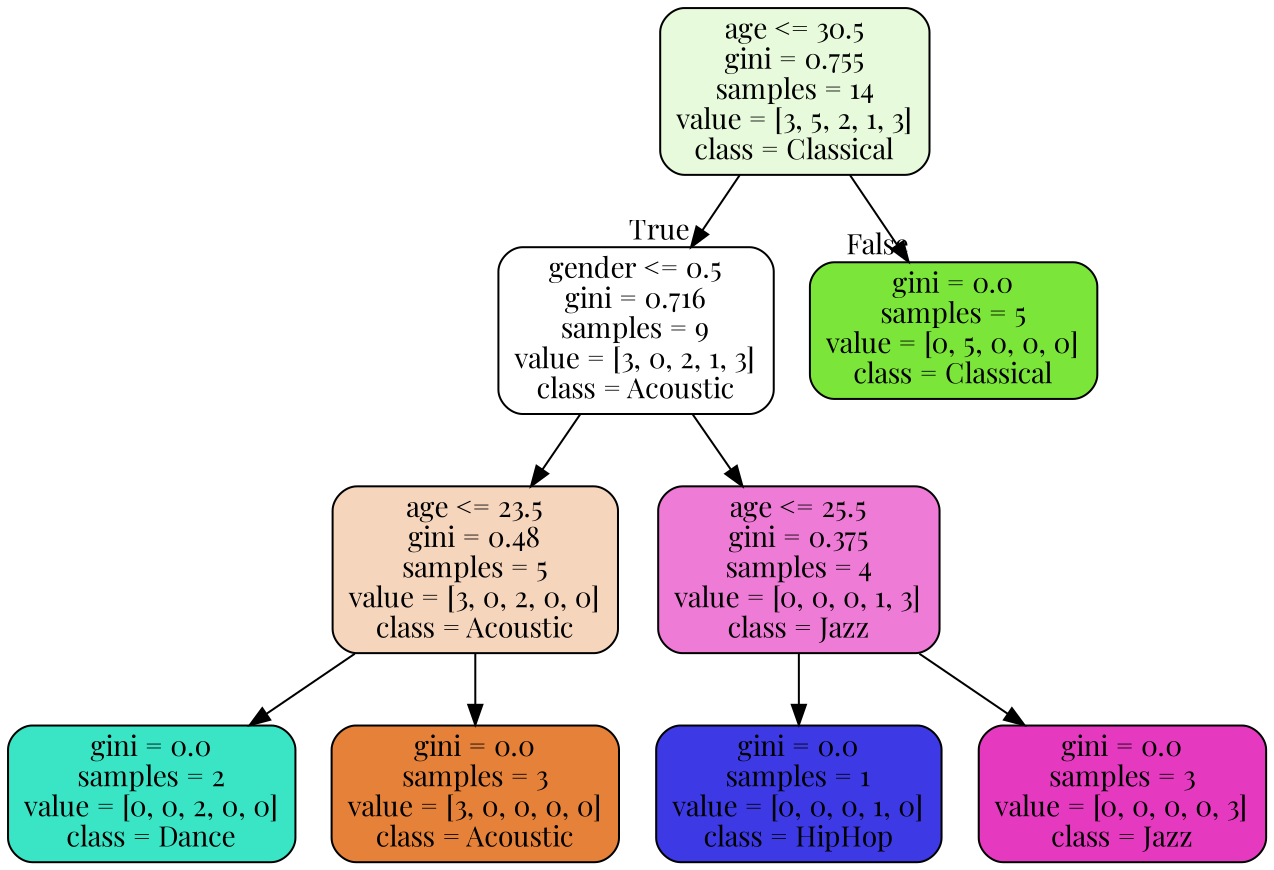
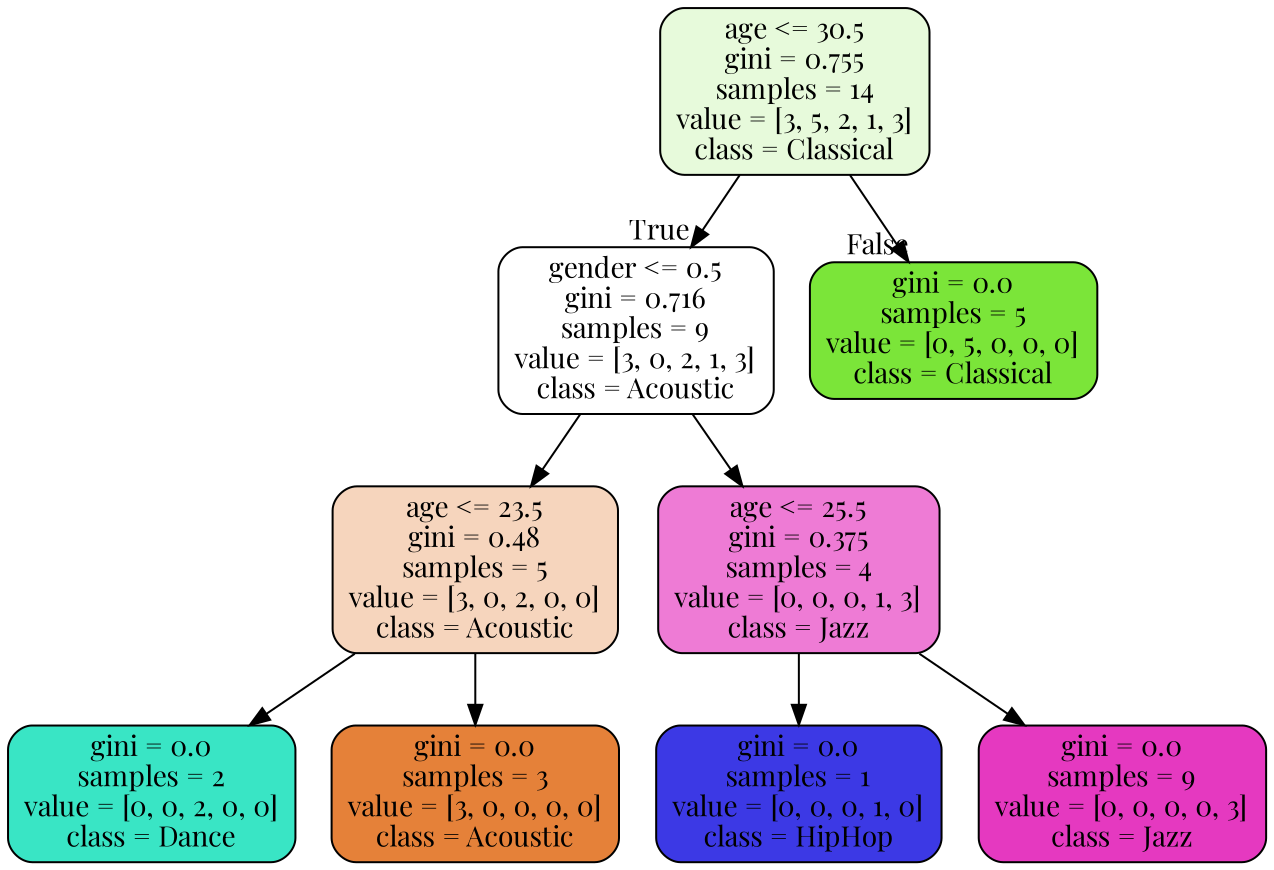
node "gini = 0.0 samples = 3 value = [0, 0, 0, 0, 3] class = Jazz": label "gini = 0.0 samples = 3 value = [0, 0, 0, 0, 3] class = Jazz" -> "gini = 0.0 samples = 9 value = [0, 0, 0, 0, 3] class = Jazz"
